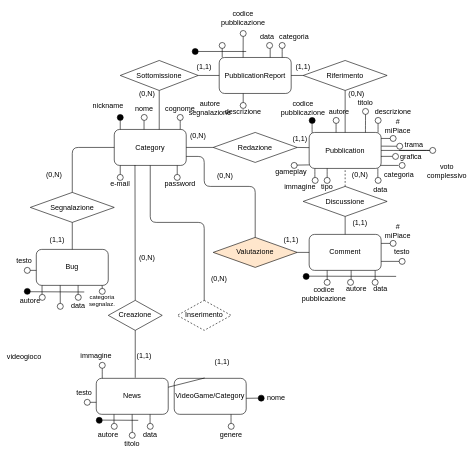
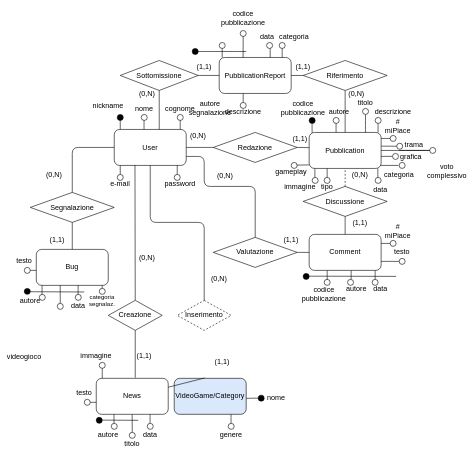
node "Category": label "Category" -> "User"
node "Valutazione": fillcolor #ffe6cc -> #ffffff
node "VideoGame/Category": fillcolor #ffffff -> #dae8fc
